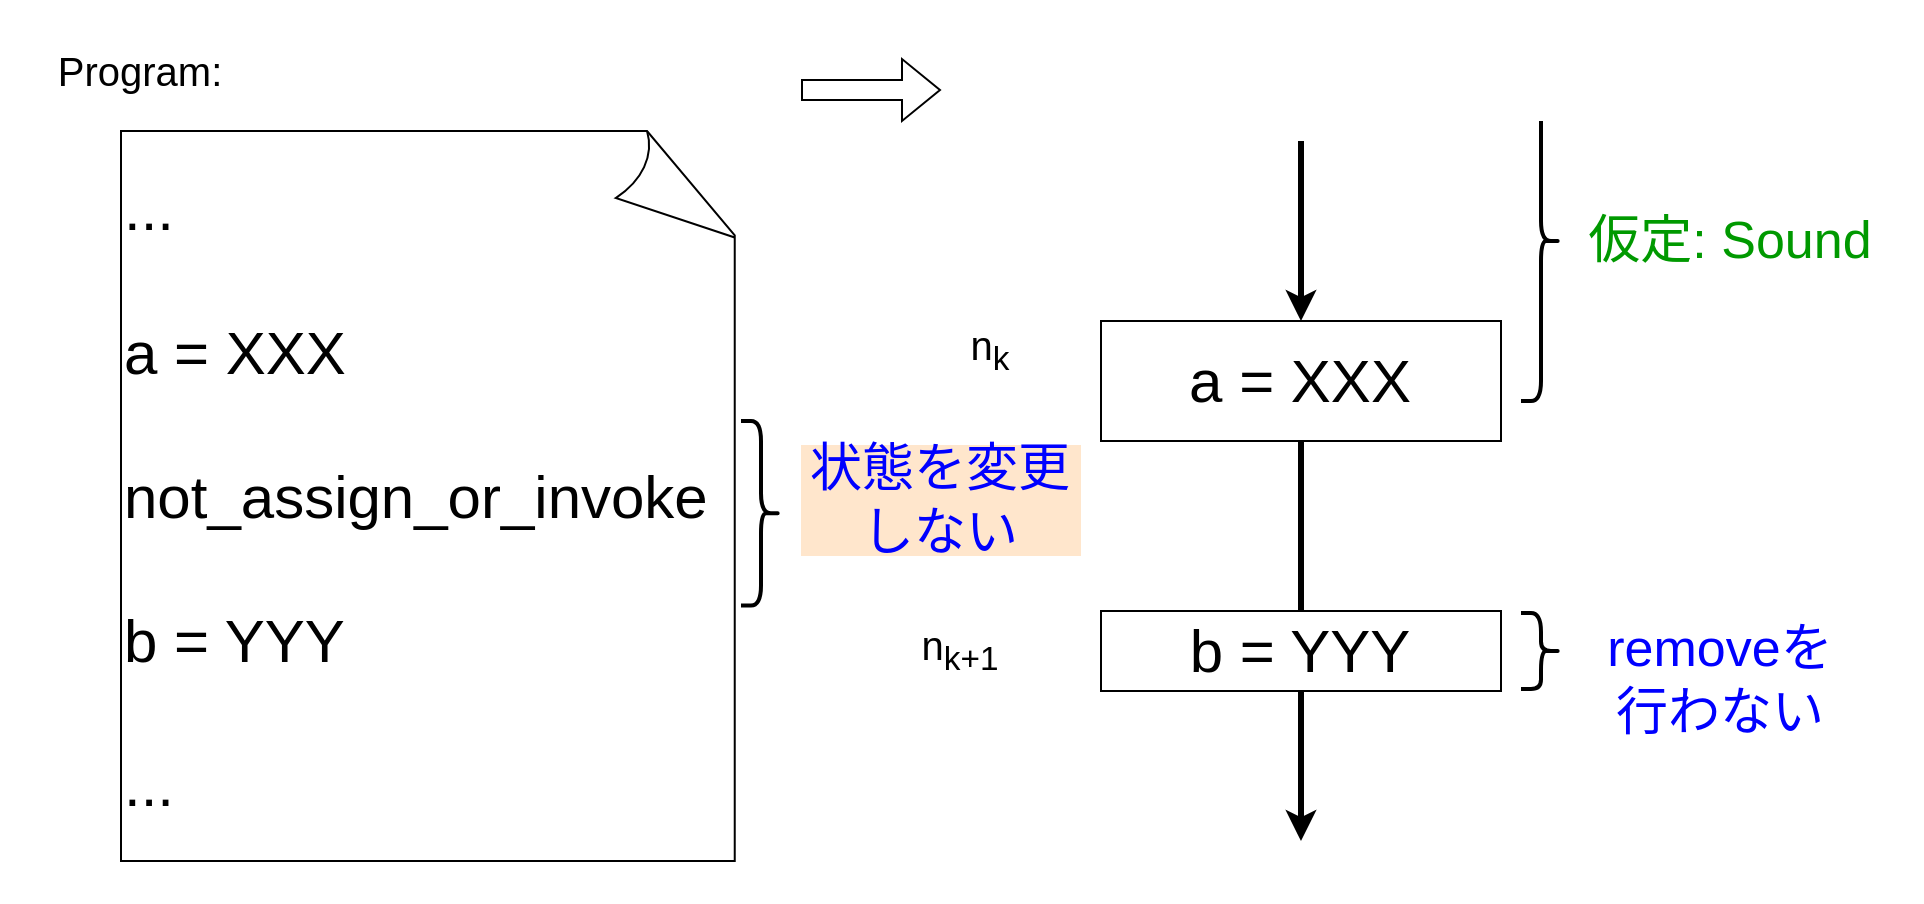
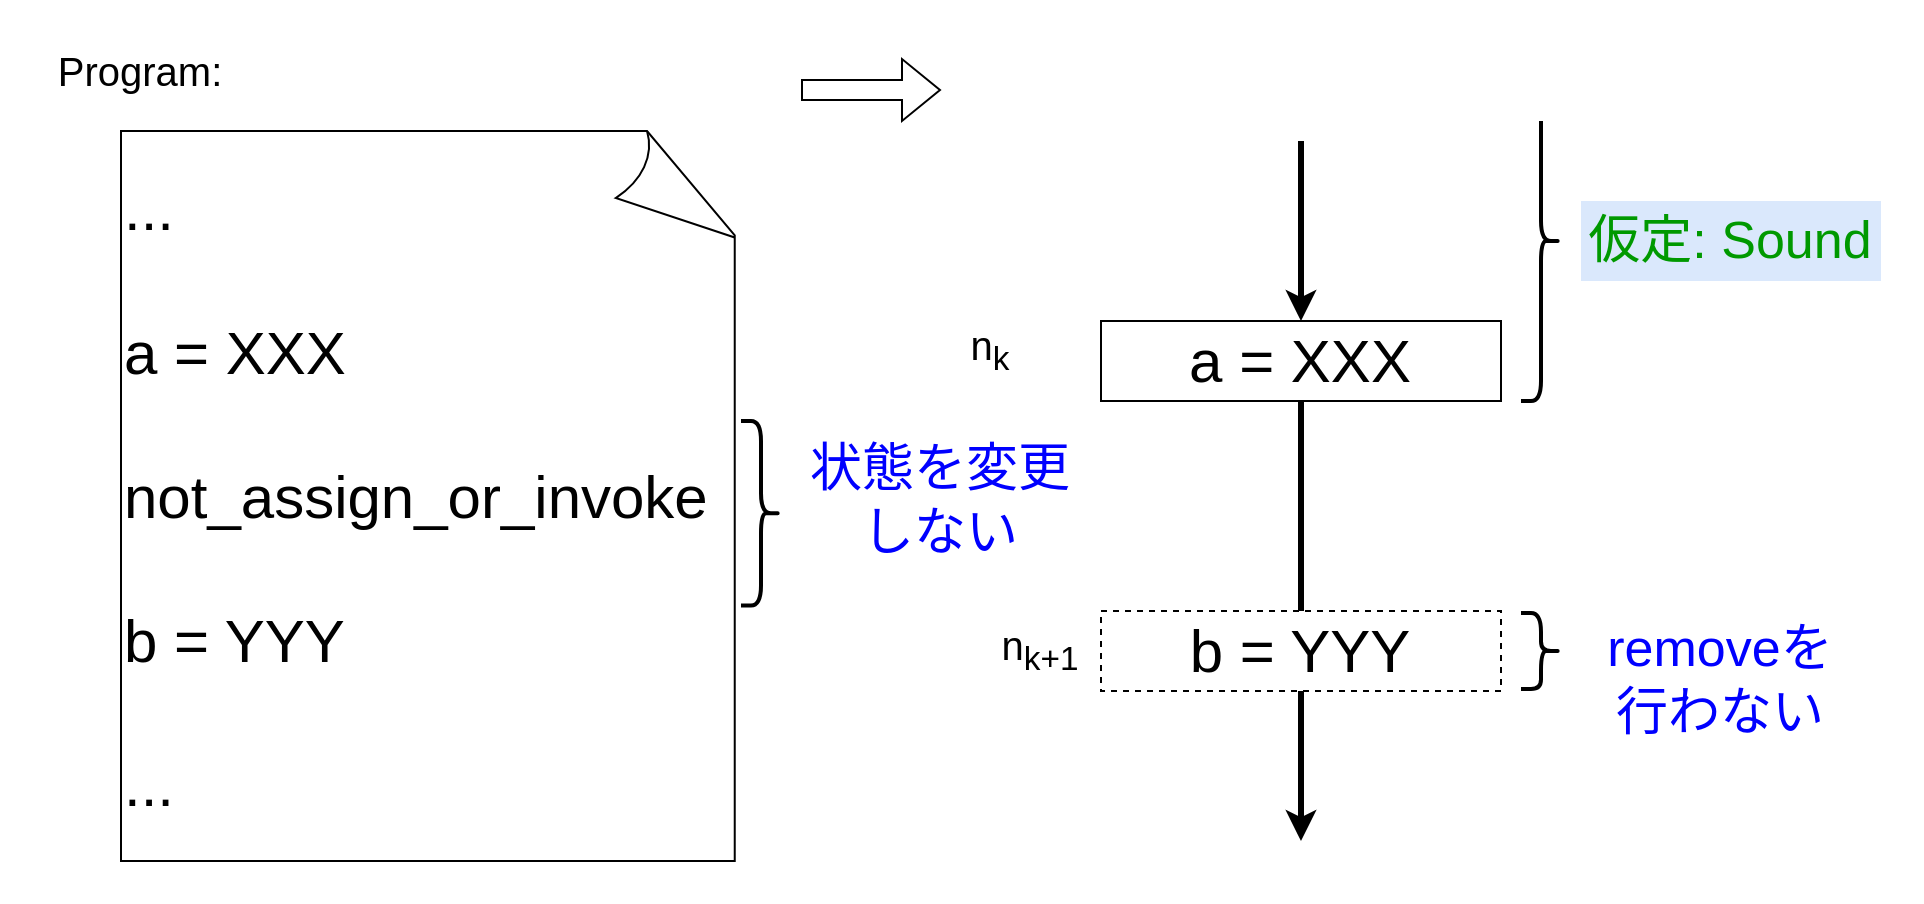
node "仮定: Sound": fillcolor #ffffff -> #dae8fc
node "a = XXX": size 400x120 -> 400x80
node "状態を変更しない": fillcolor #ffe6cc -> #ffffff
node "nk+1": moved (961, 651) -> (1041, 651)
node "b = YYY": style solid -> dashed
